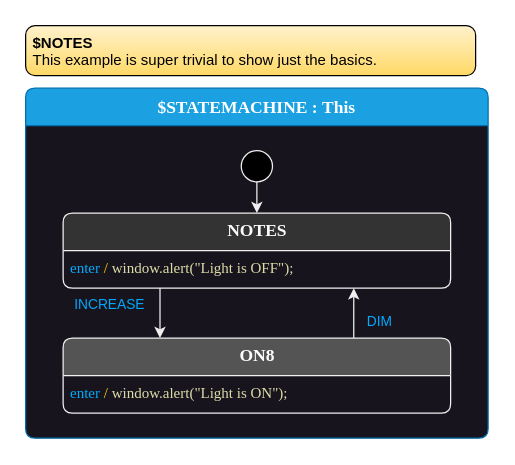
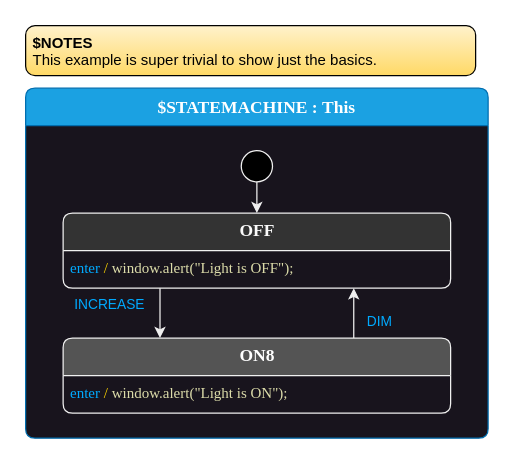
node "NOTES": label "NOTES" -> "OFF"
